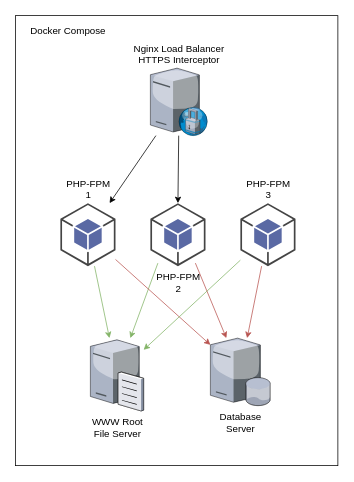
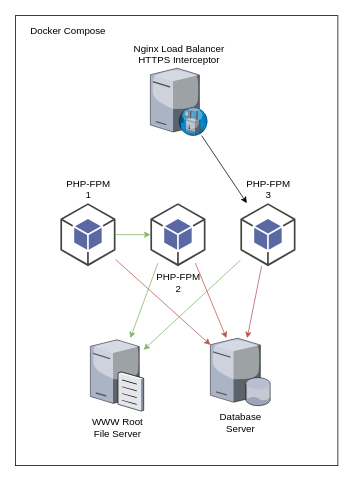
edge "Nginx Load Balancer HTTPS Interceptor" -> "PHP-FPM2": removed
edge "Nginx Load Balancer HTTPS Interceptor" -> "PHP-FPM1": now "Nginx Load Balancer HTTPS Interceptor" -> "PHP-FPM3"
edge "PHP-FPM1" -> "WWW Root File Server": now "PHP-FPM1" -> "PHP-FPM2"
